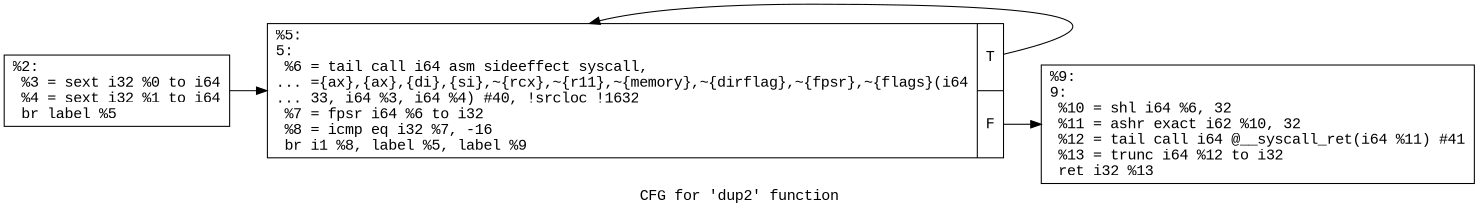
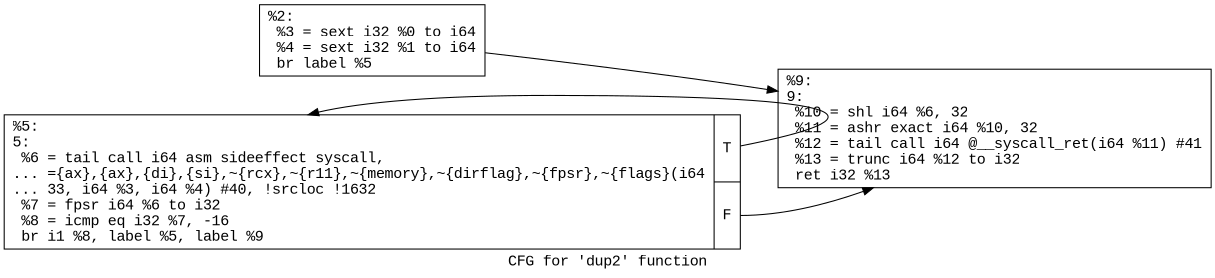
edge "%2:" -> "%5:": now "%2:" -> "%9:"
node "%9:": text "%11 = ashr exact i62 %10, 32" -> "%11 = ashr exact i64 %10, 32"
